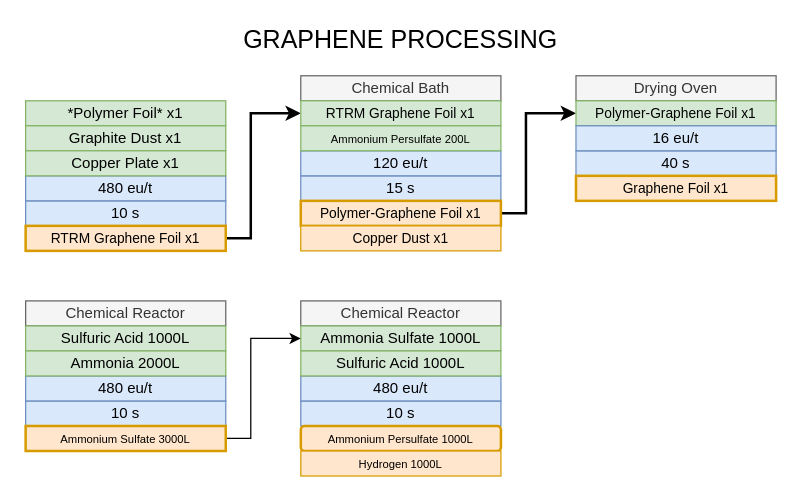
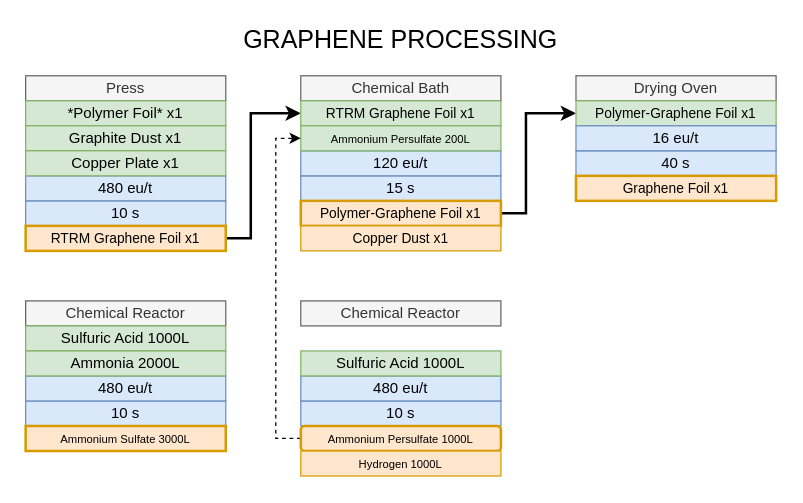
node "Press": added
edge "Ammonium Persulfate 1000L" -> "Ammonium Persulfate 200L": added
node "Ammonia Sulfate 1000L": removed
edge "Ammonium Sulfate 3000L" -> "Ammonia Sulfate 1000L": removed
